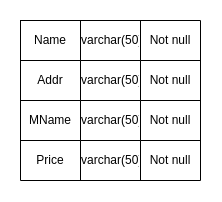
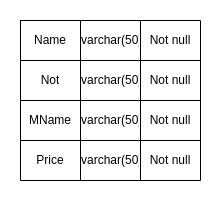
node "Addr": label "Addr" -> "Not"
